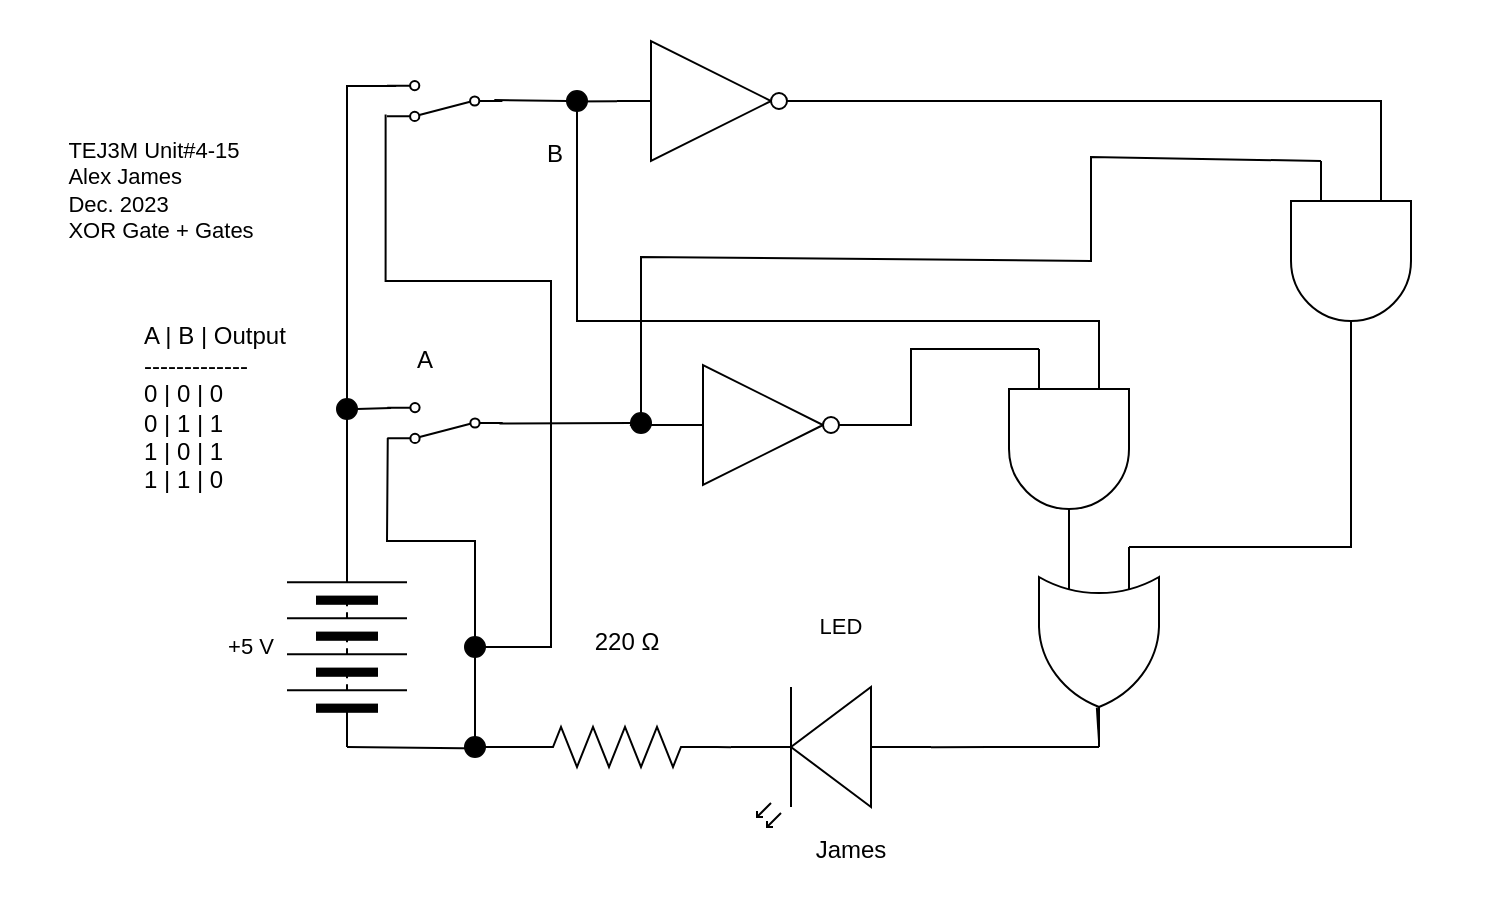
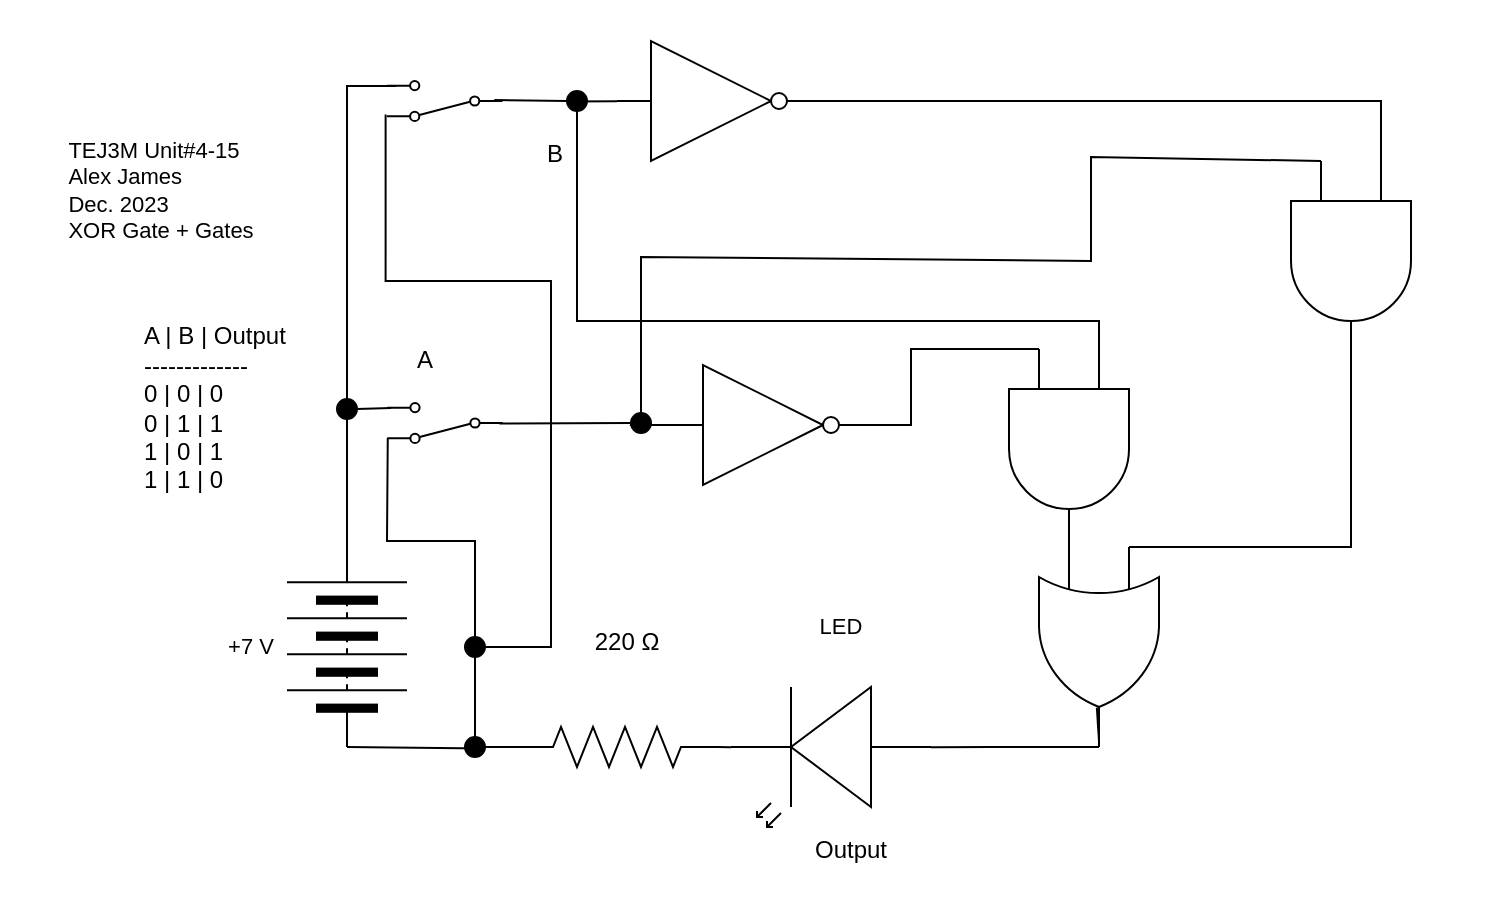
node "+5 V": label "+5 V" -> "+7 V"
node "James": label "James" -> "Output"
